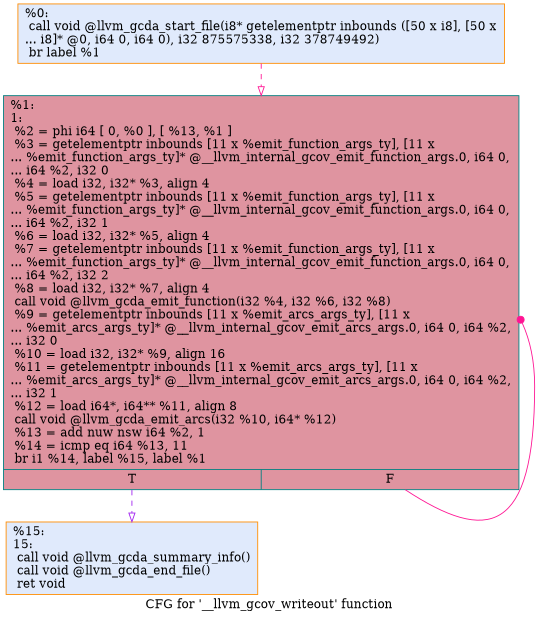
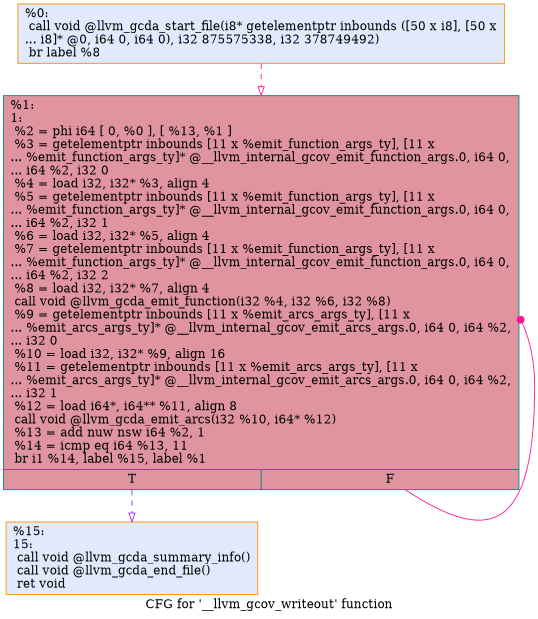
node "%0:": text "br label %1" -> "br label %8"
